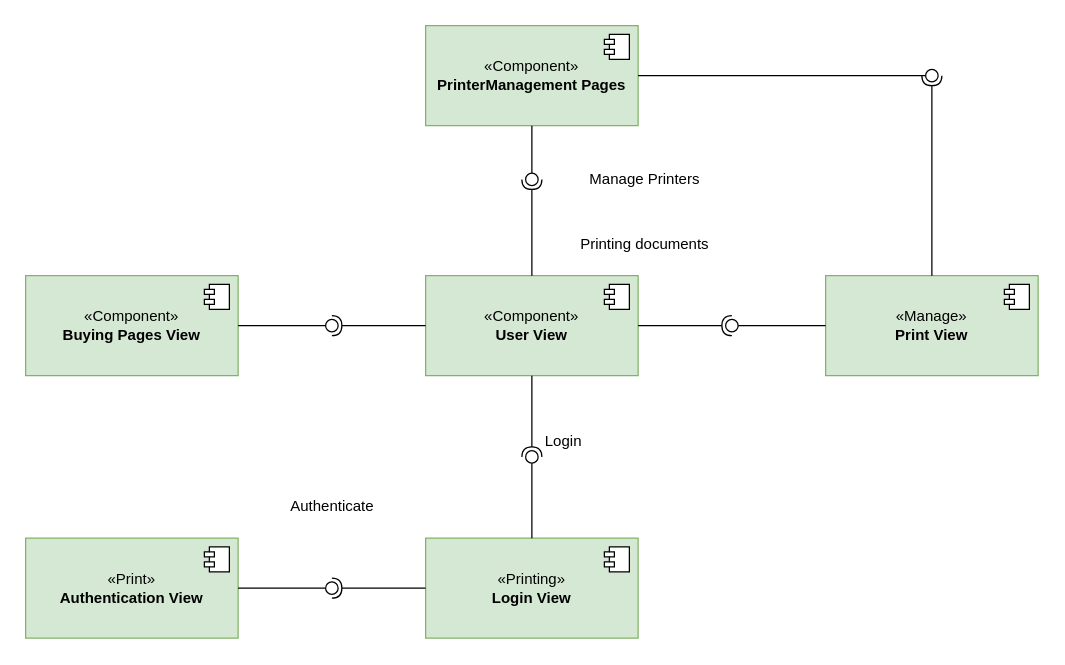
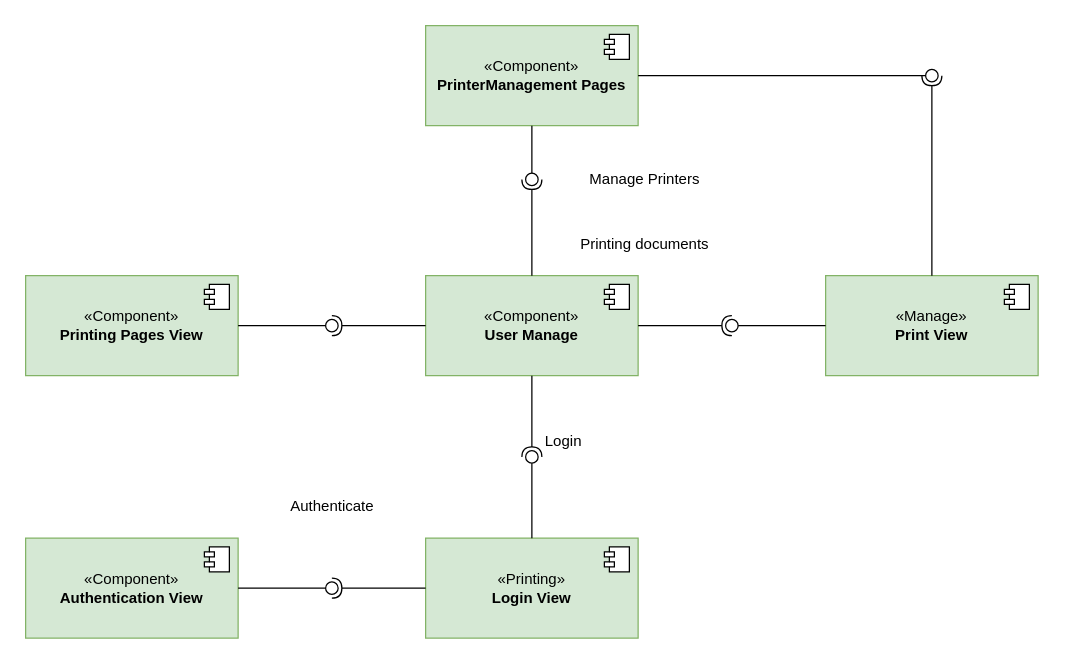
node "«Component» Buying Pages View": label "«Component» Buying Pages View" -> "«Component» Printing Pages View"
node "«Component» User View": label "«Component» User View" -> "«Component» User Manage"
node "«Print» Authentication View": label "«Print» Authentication View" -> "«Component» Authentication View"
